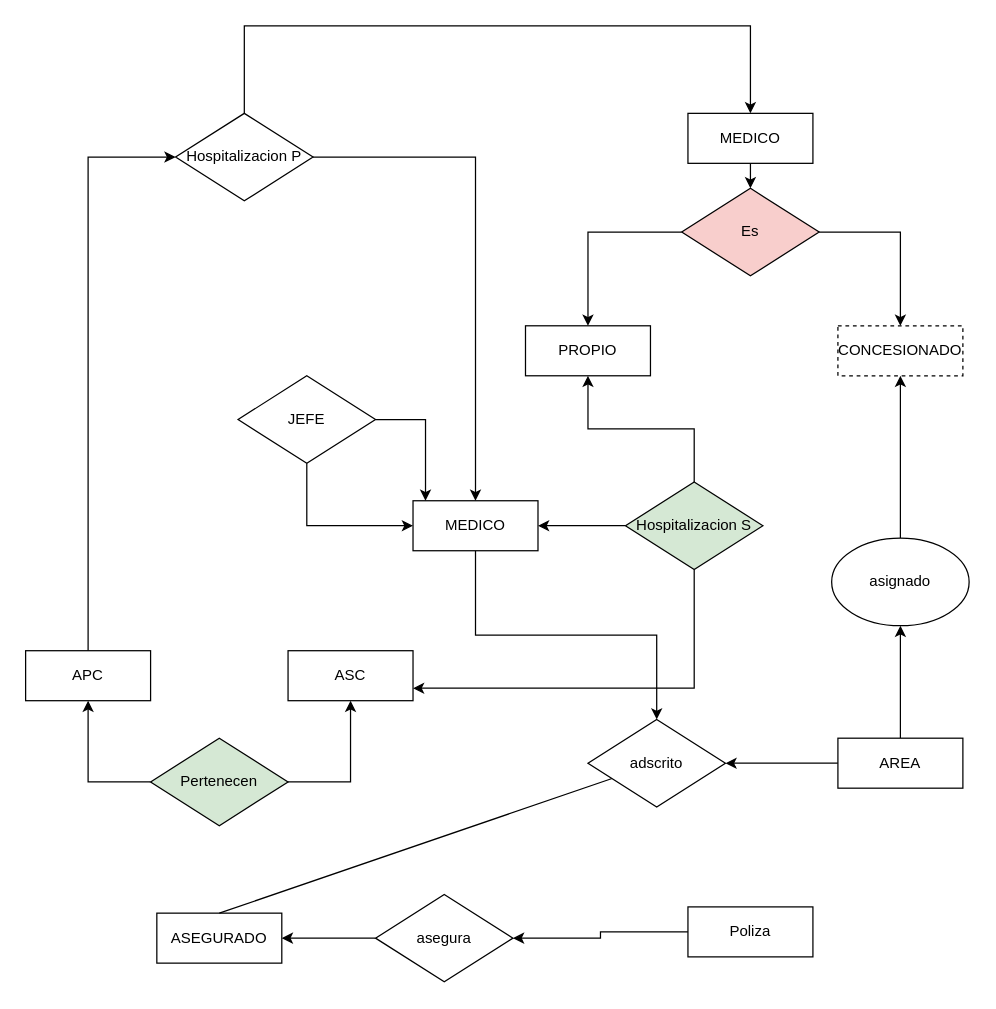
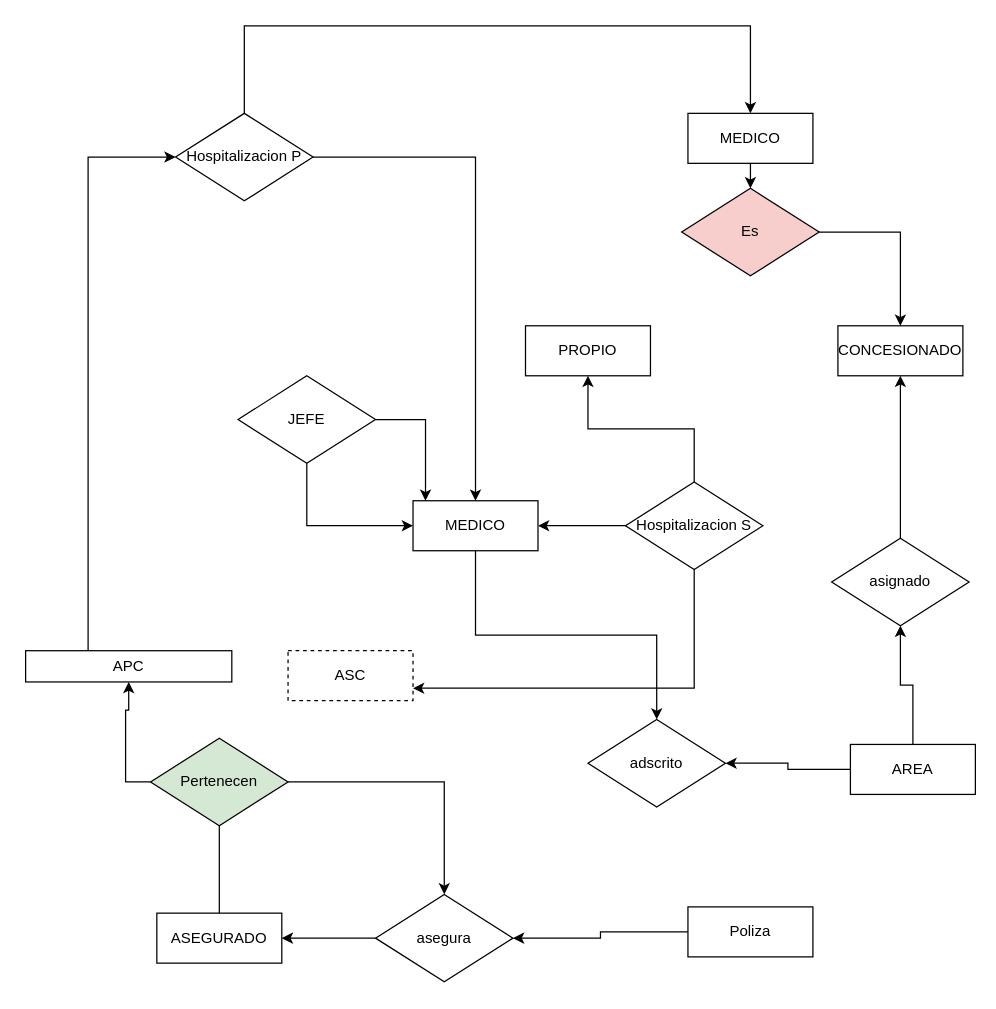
edge "Es" -> "PROPIO": removed
node "CONCESIONADO": style dashed -> solid
node "Hospitalizacion S": fillcolor #d5e8d4 -> #ffffff
node "asignado": shape ellipse -> diamond
node "APC": size 125x50 -> 206x31
node "ASC": style solid -> dashed
edge "Pertenecen" -> "ASC": now "Pertenecen" -> "asegura"
node "AREA": moved (901, 763) -> (913, 769)
edge "adscrito" -- "ASEGURADO": now "Pertenecen" -- "ASEGURADO"
